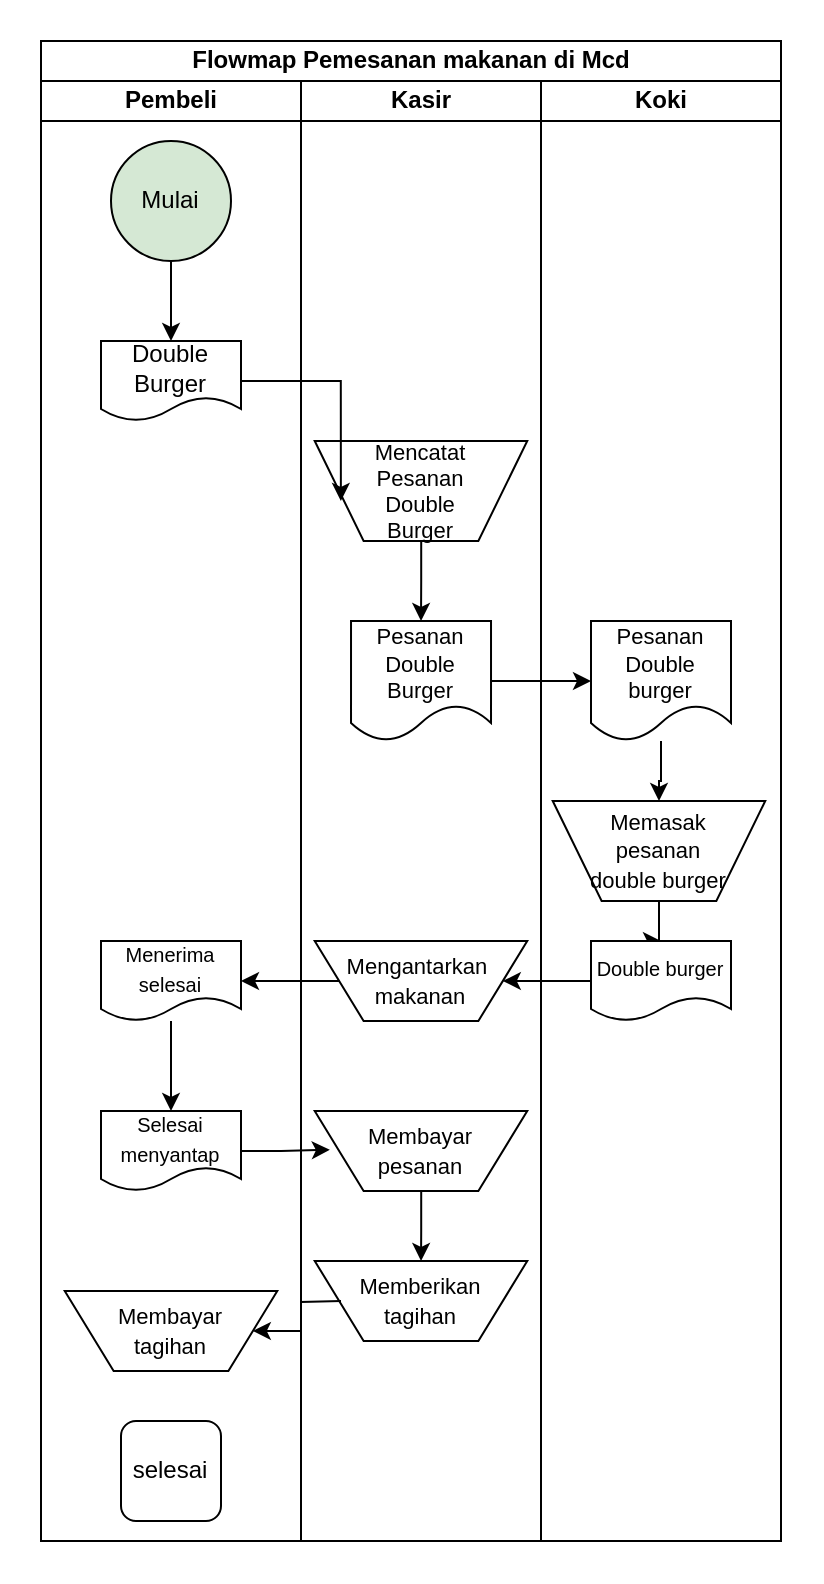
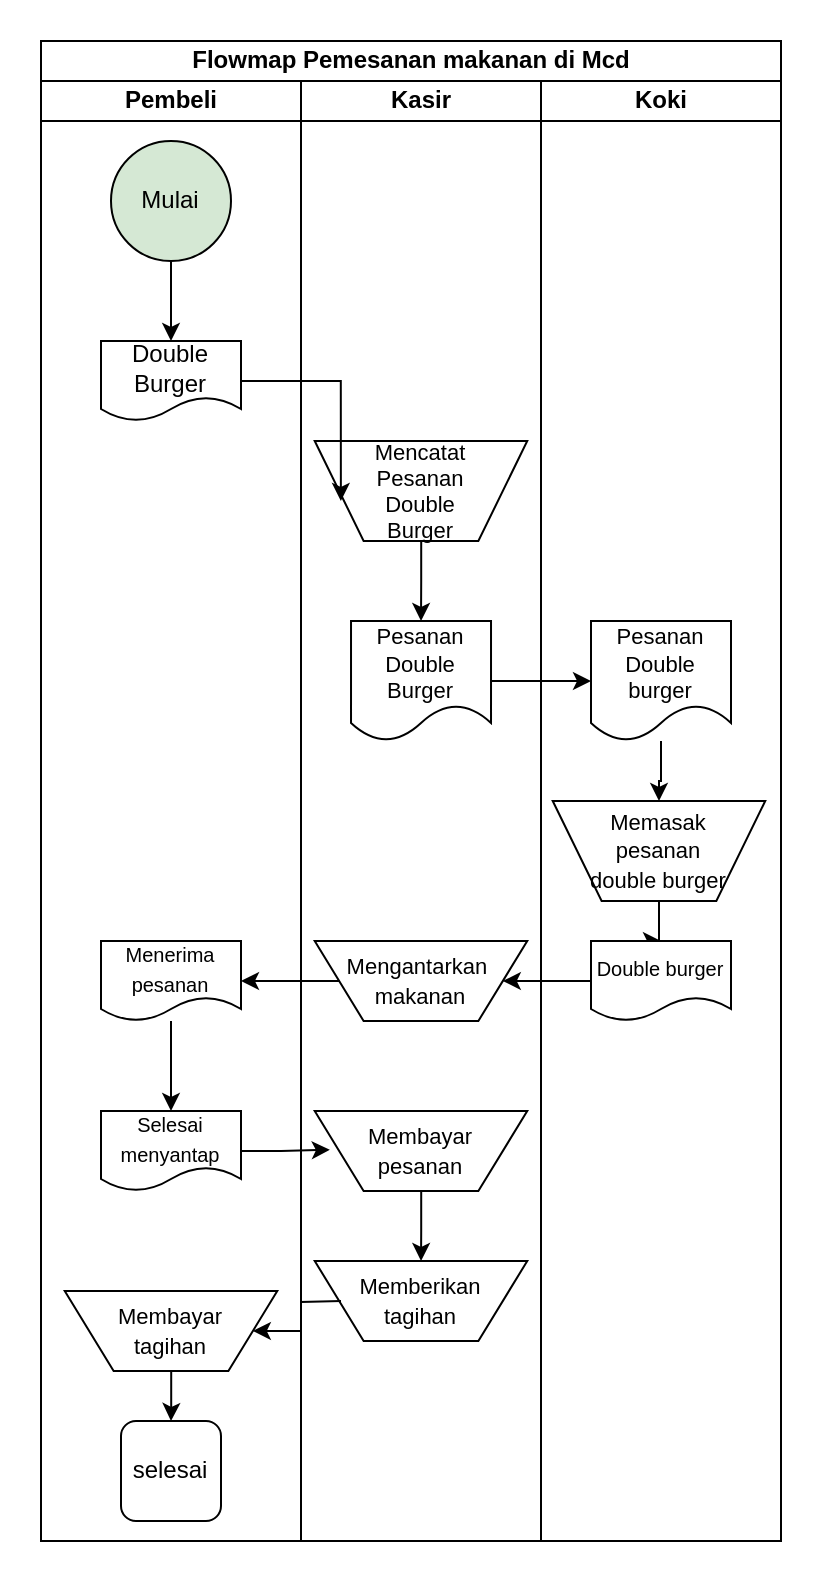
node "Menerima selesai": label "Menerima selesai" -> "Menerima pesanan"
edge "Membayar tagihan" -> "selesai": added
